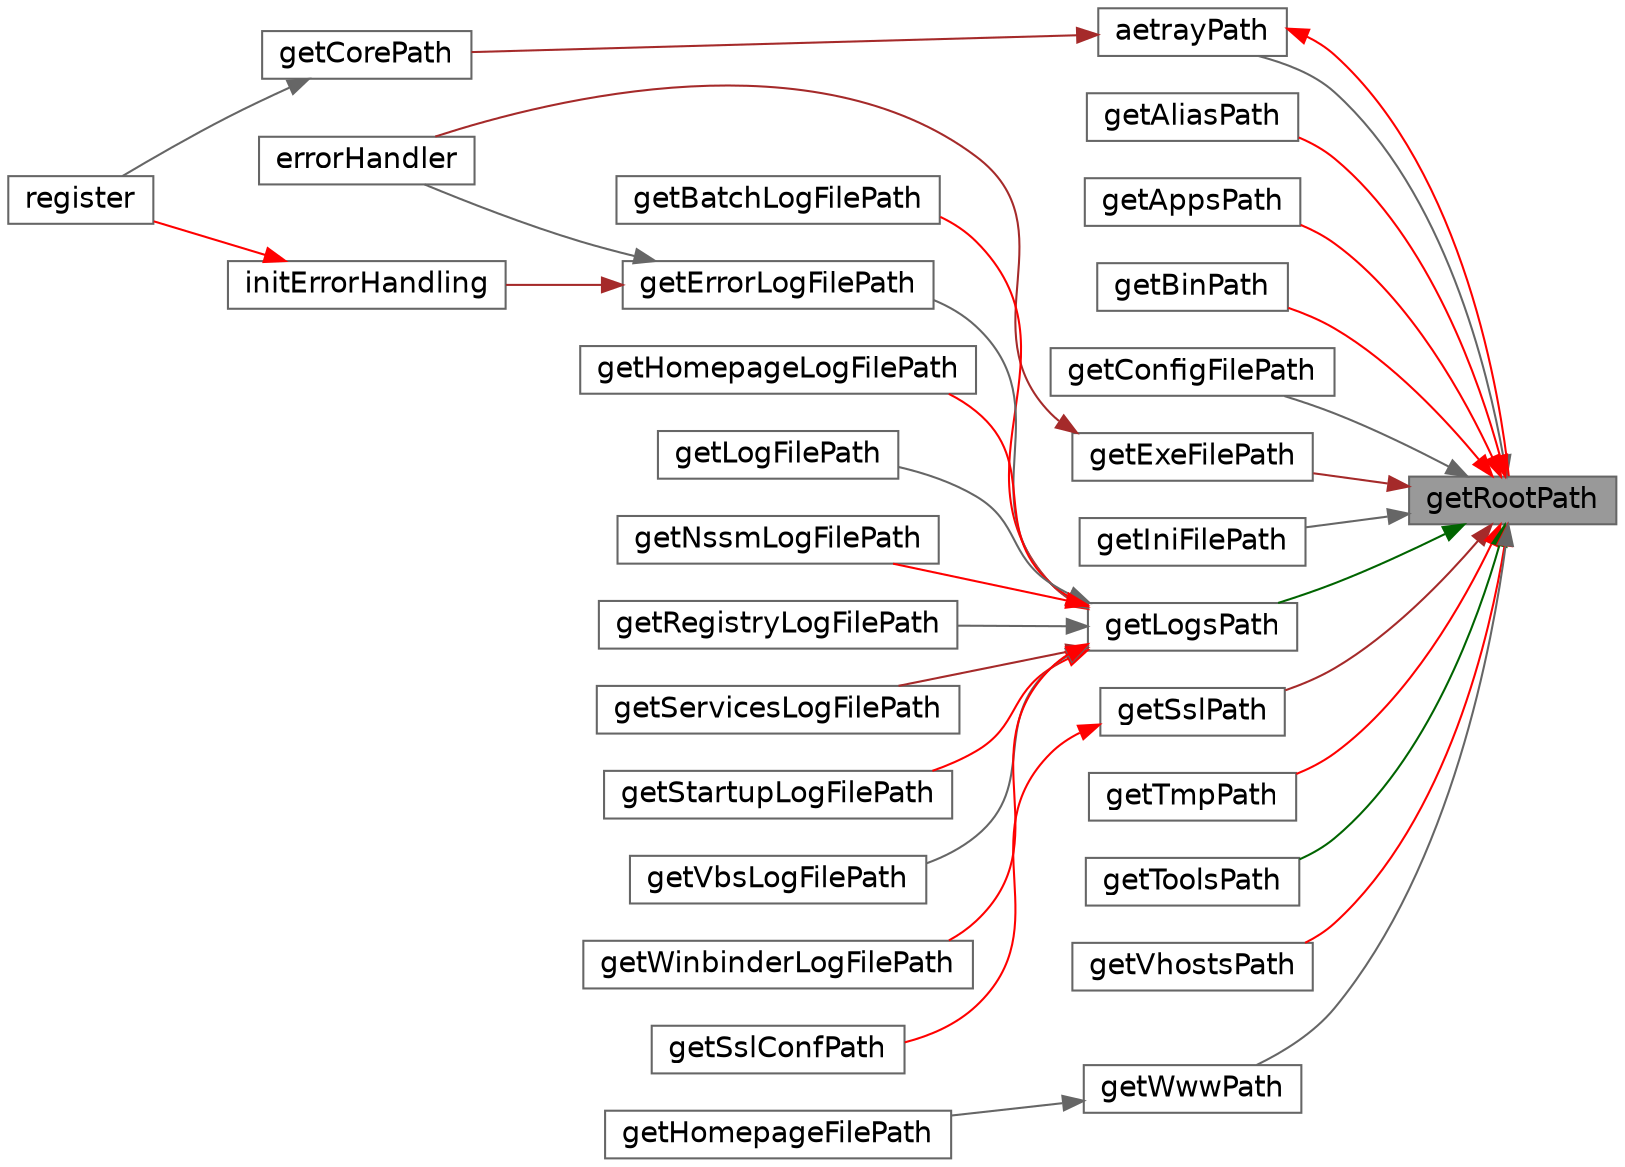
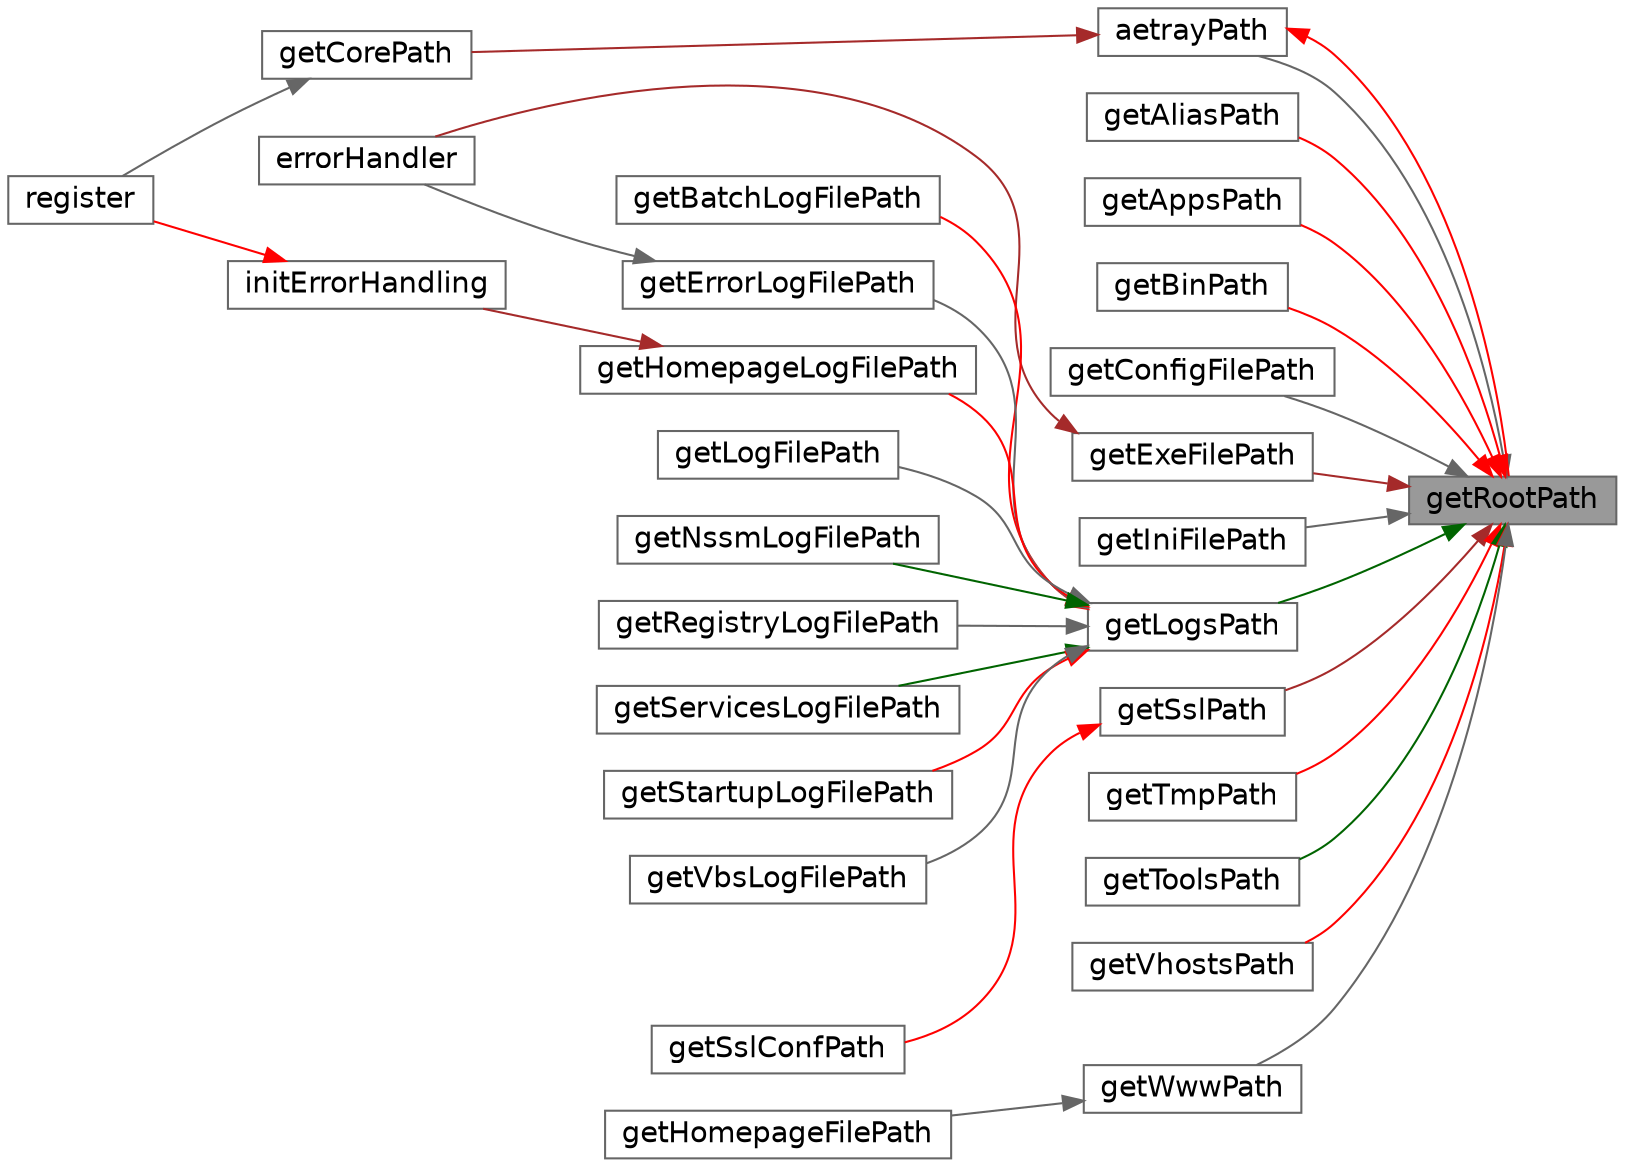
edge "initErrorHandling" -> "getErrorLogFilePath": now "initErrorHandling" -> "getHomepageLogFilePath"
edge "getNssmLogFilePath" -> "getLogsPath": color red -> darkgreen
edge "getServicesLogFilePath" -> "getLogsPath": color brown -> darkgreen
node "getWinbinderLogFilePath": removed
